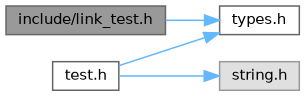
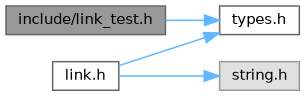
node "test.h": label "test.h" -> "link.h"
